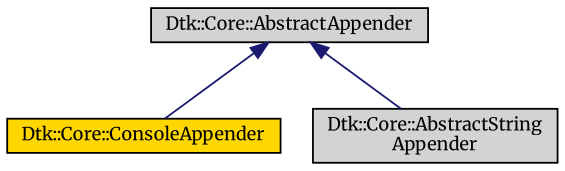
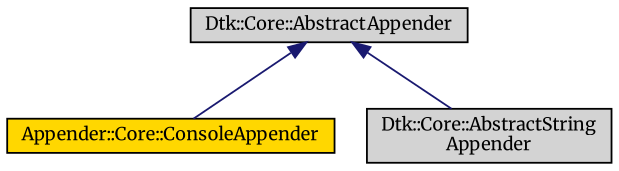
node "Dtk::Core::ConsoleAppender": label "Dtk::Core::ConsoleAppender" -> "Appender::Core::ConsoleAppender"
